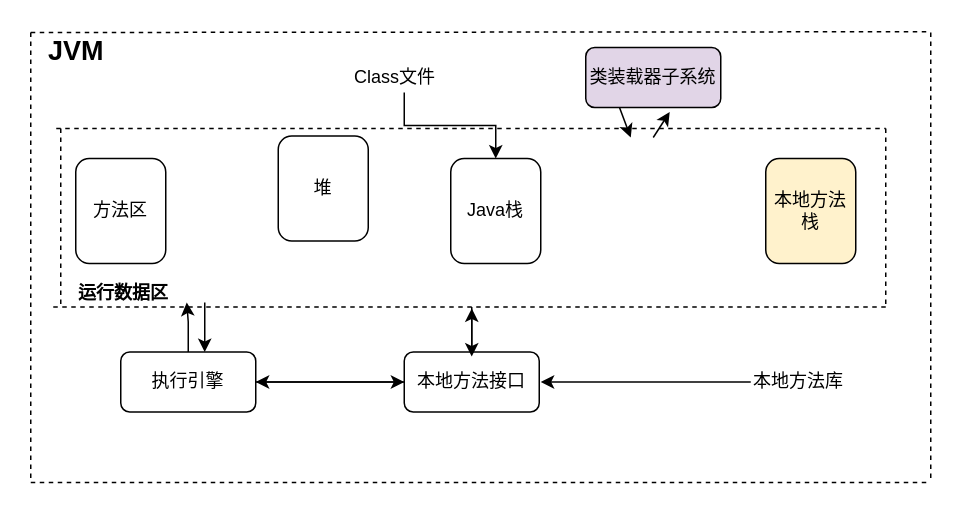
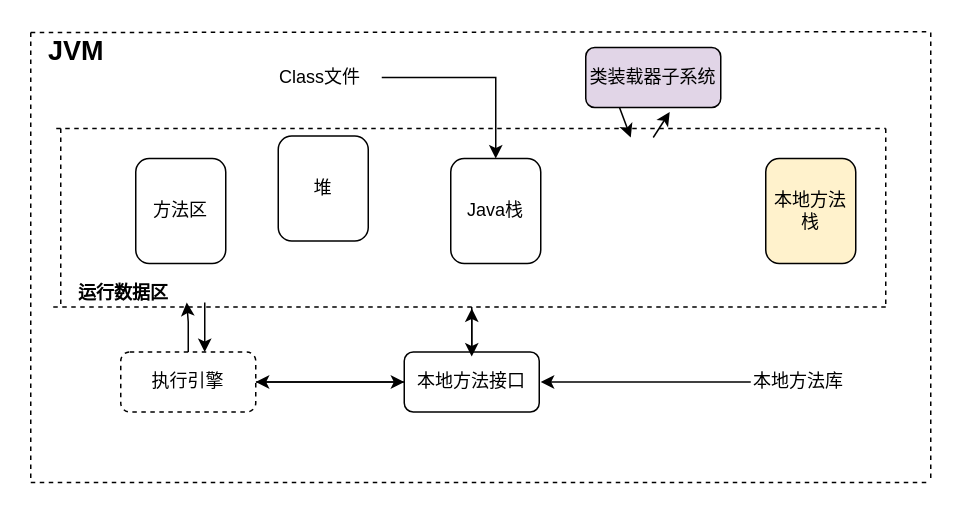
node "Class文件": moved (404, 77) -> (329, 77)
node "方法区": moved (121, 211) -> (181, 211)
node "执行引擎": style solid -> dashed
